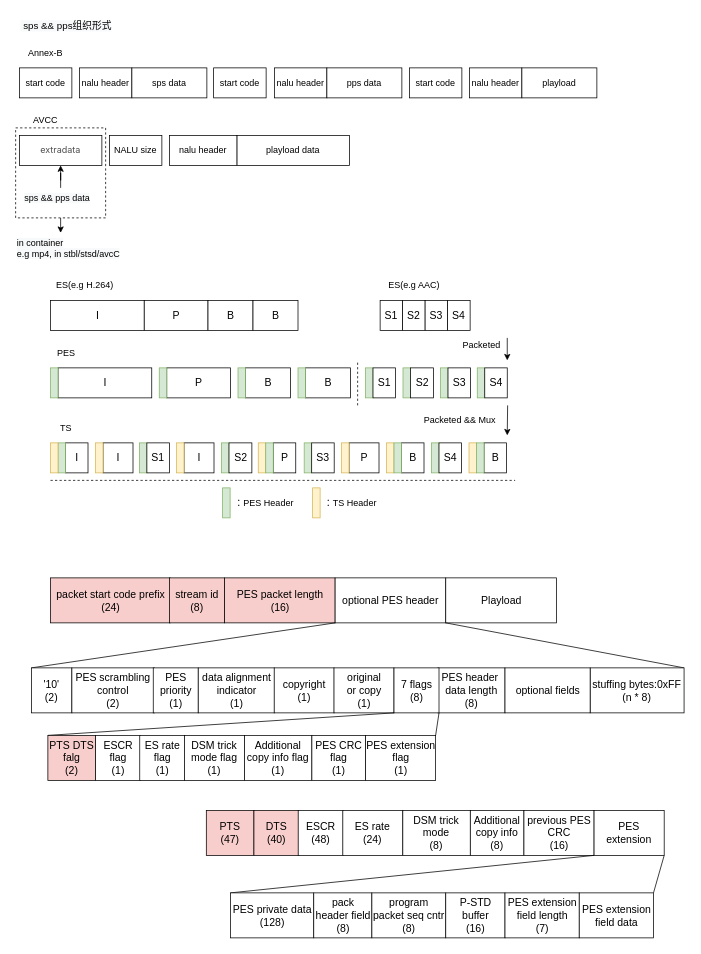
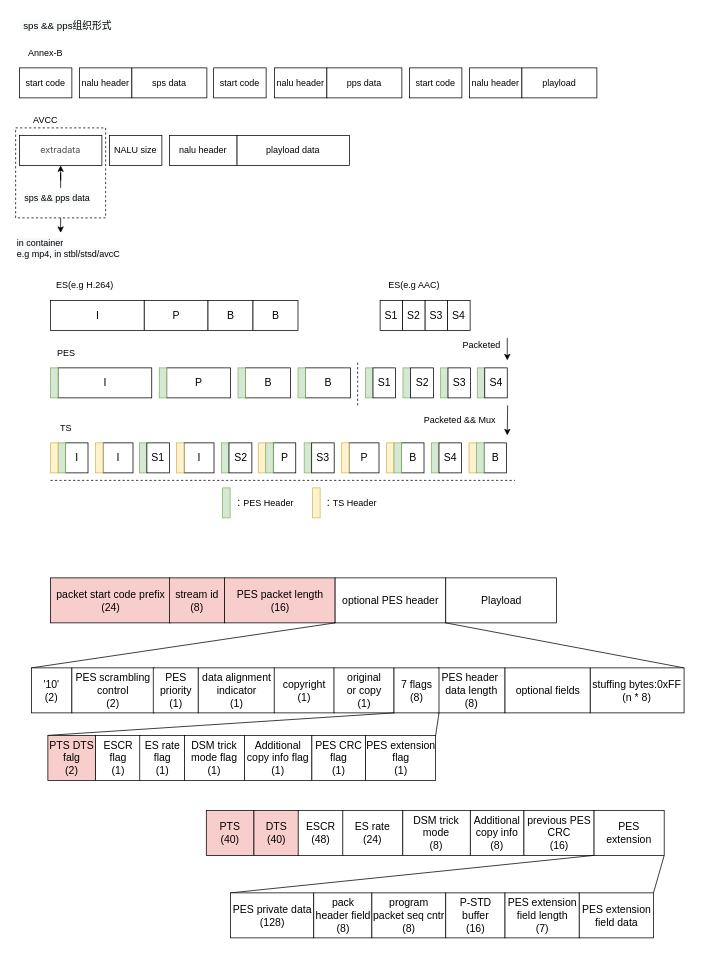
node "PTS (47)": label "PTS (47)" -> "PTS (40)"
